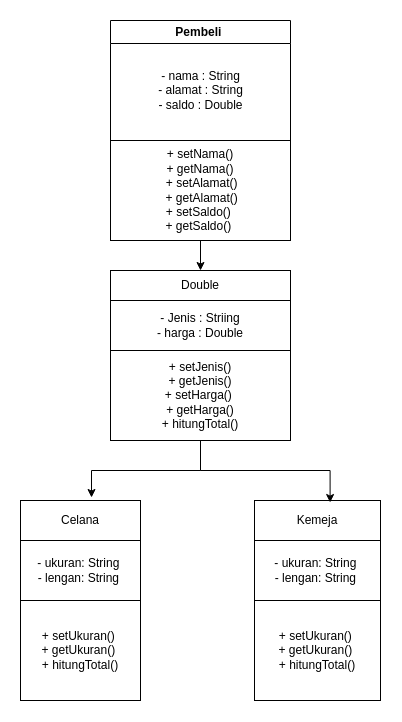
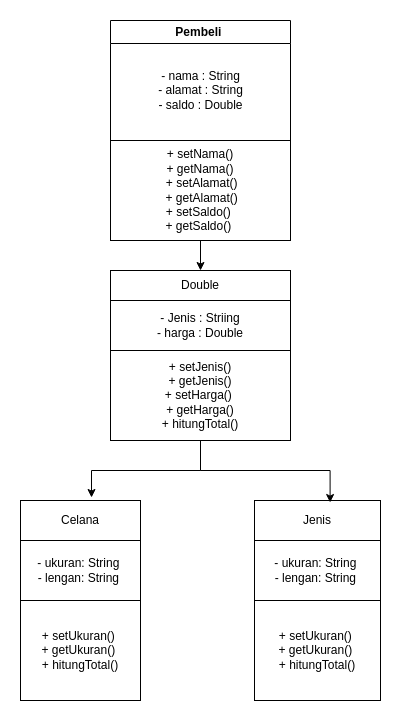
node "Kemeja": label "Kemeja" -> "Jenis"
